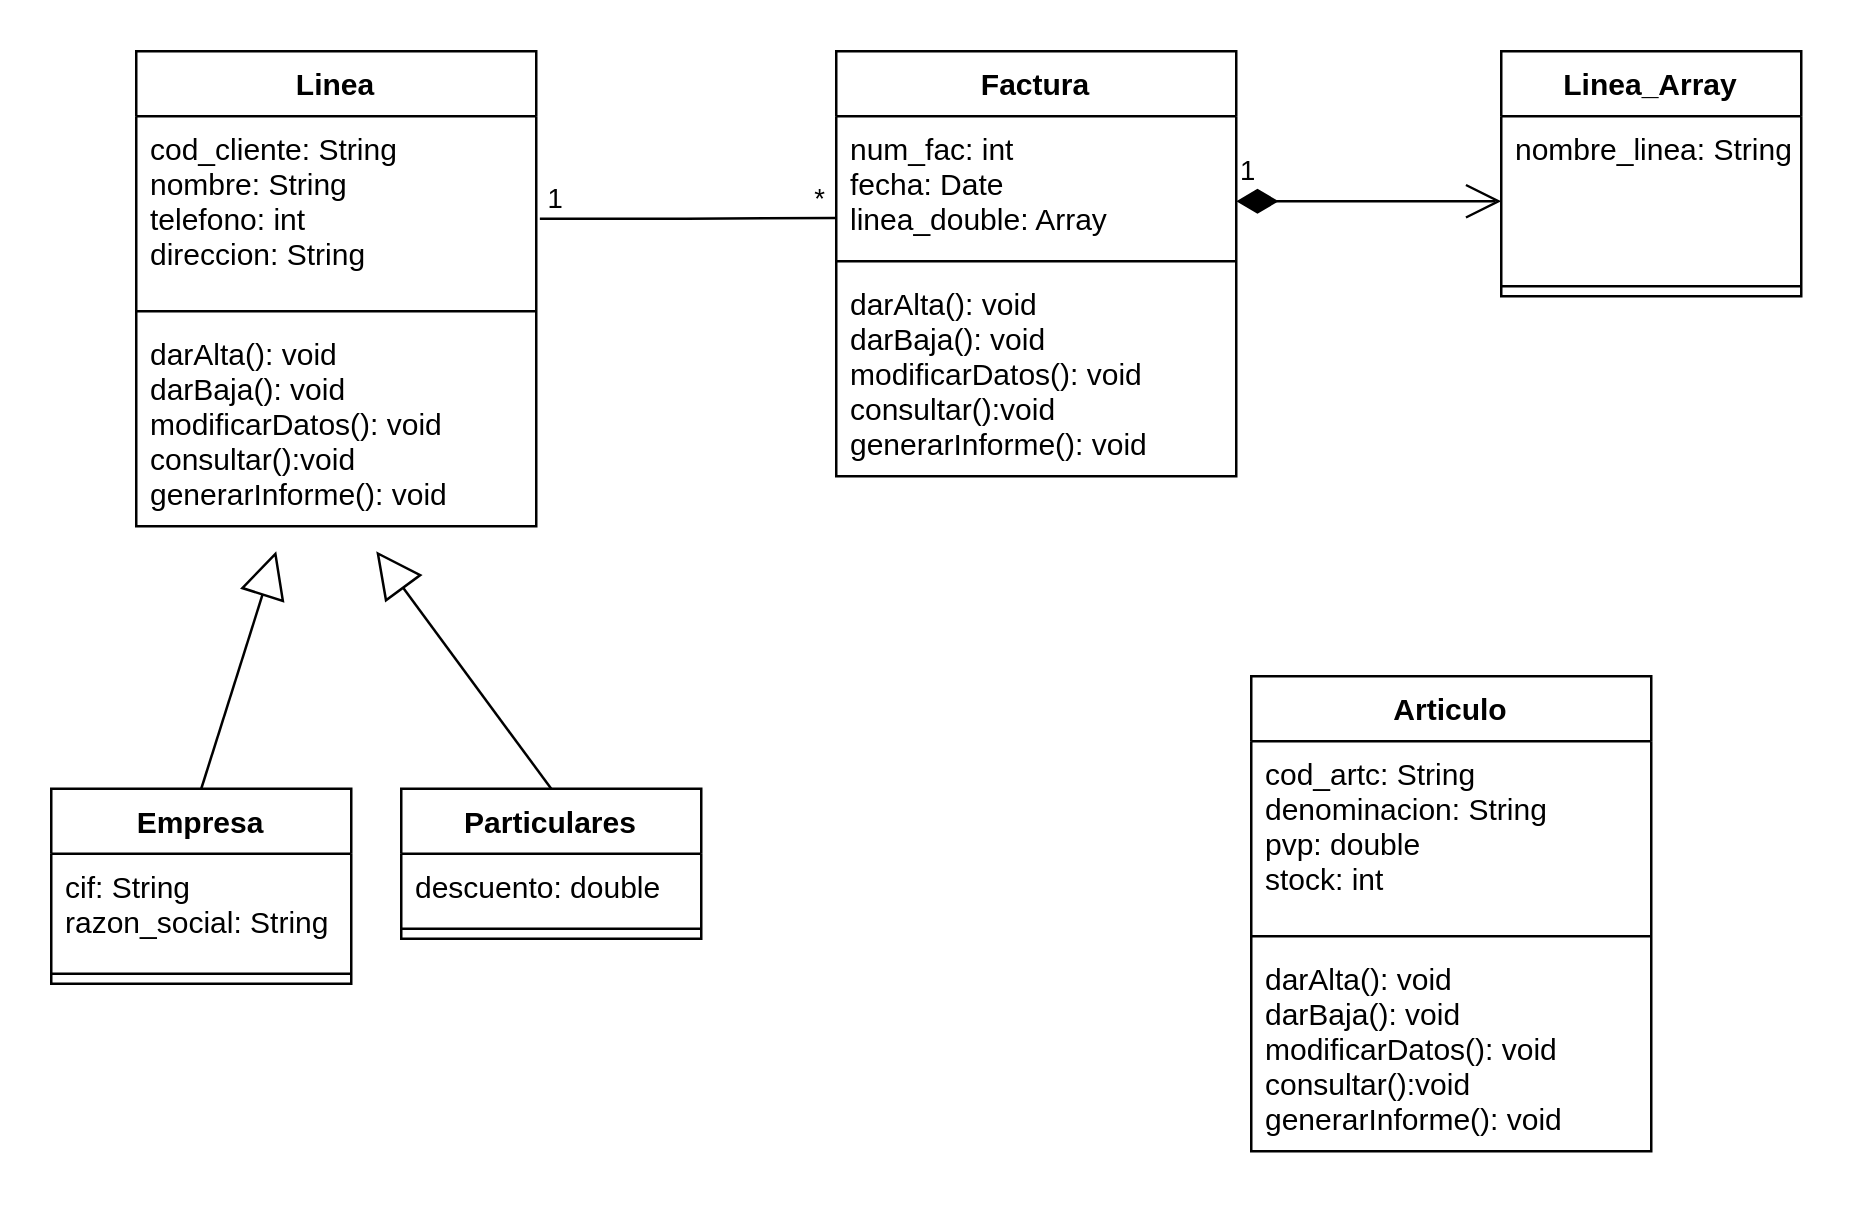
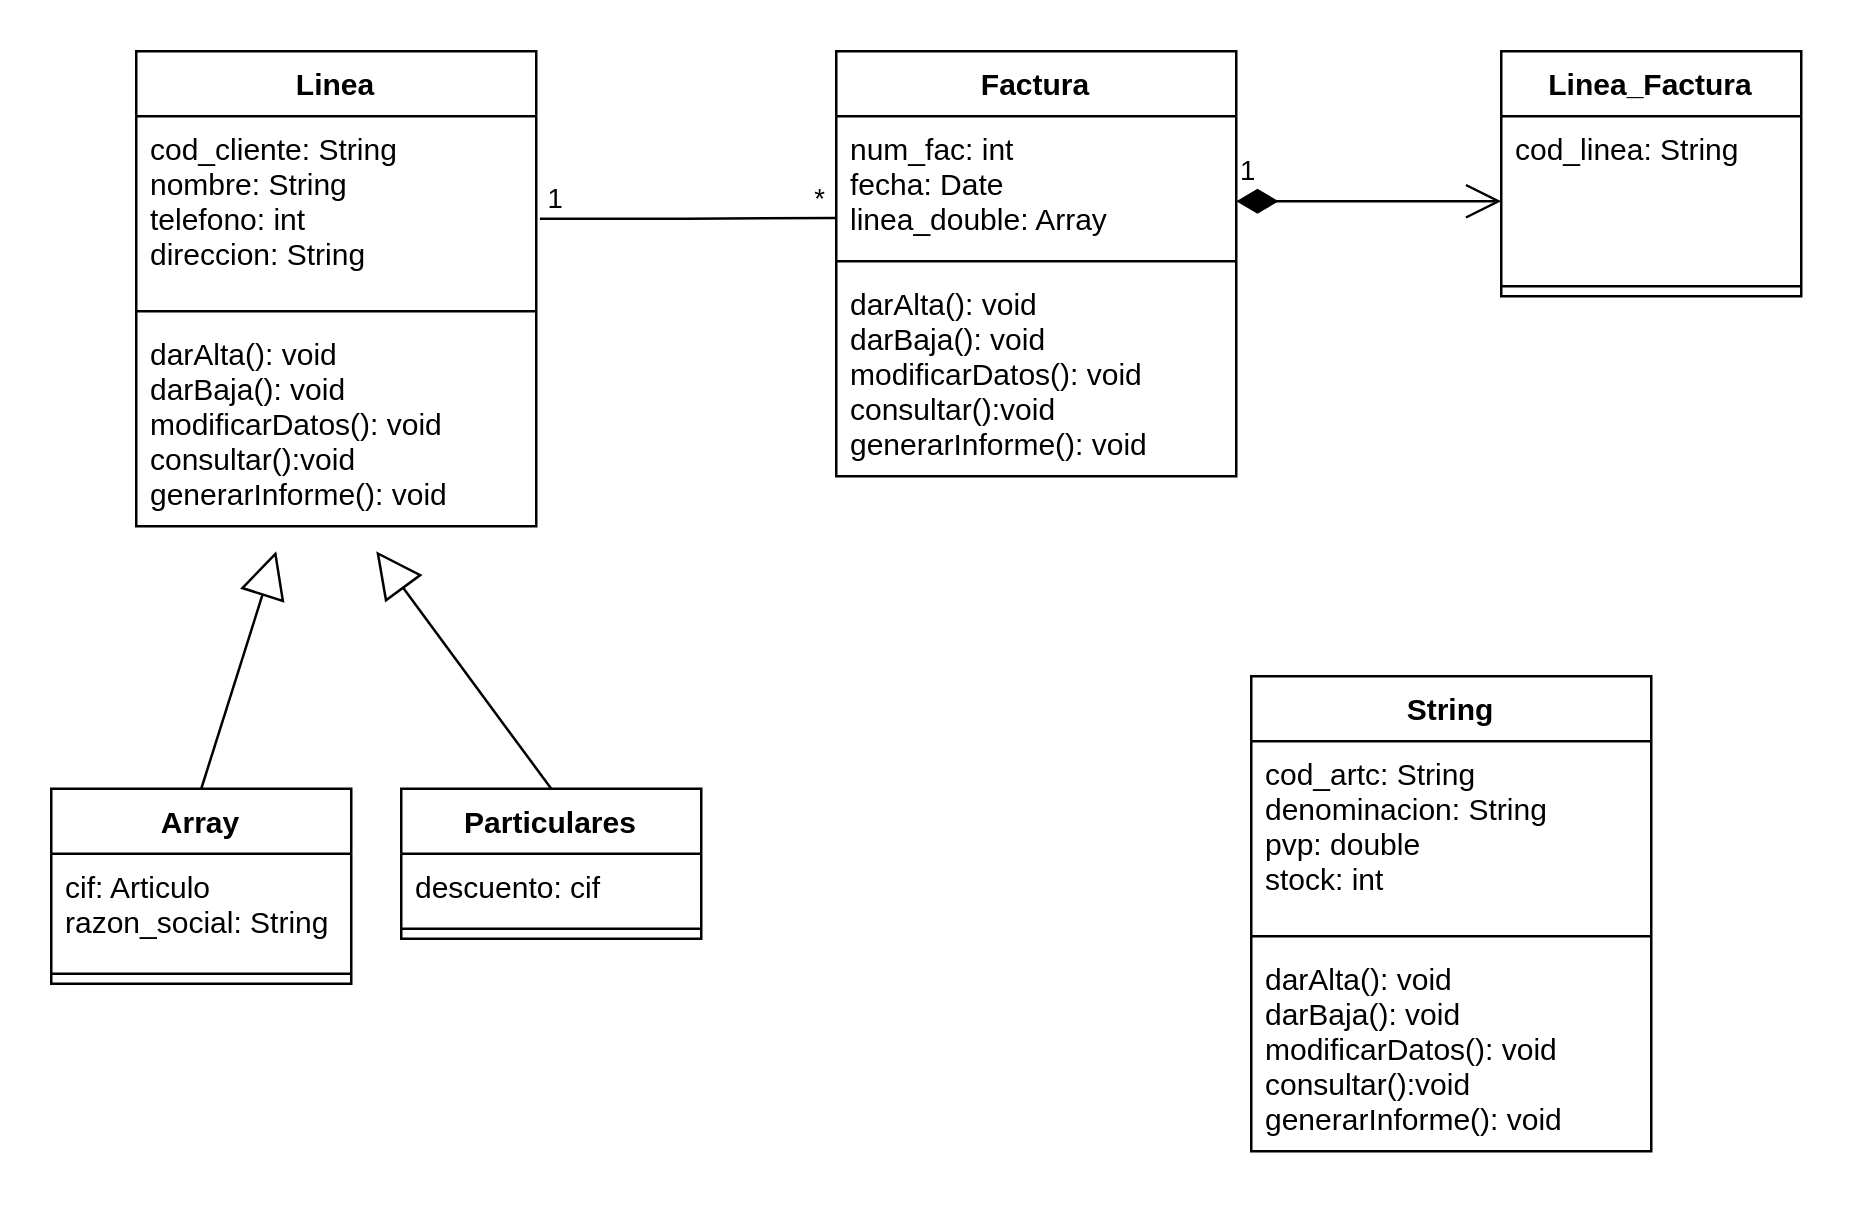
node "Linea_Array": label "Linea_Array" -> "Linea_Factura"
node "nombre_linea: String": label "nombre_linea: String" -> "cod_linea: String"
node "Articulo": label "Articulo" -> "String"
node "Empresa": label "Empresa" -> "Array"
node "cif: String razon_social: String": label "cif: String razon_social: String" -> "cif: Articulo razon_social: String"
node "descuento: double": label "descuento: double" -> "descuento: cif"
